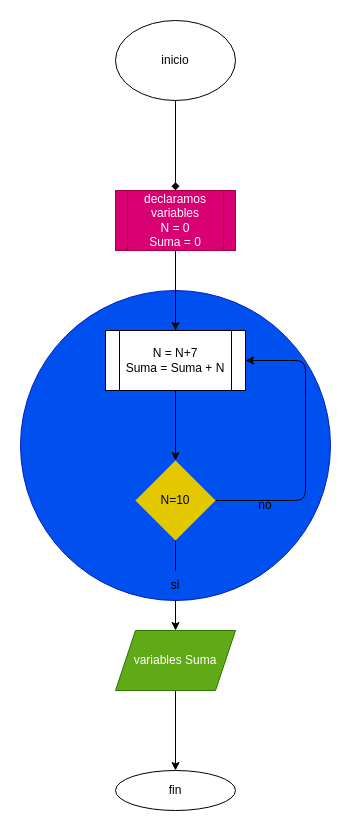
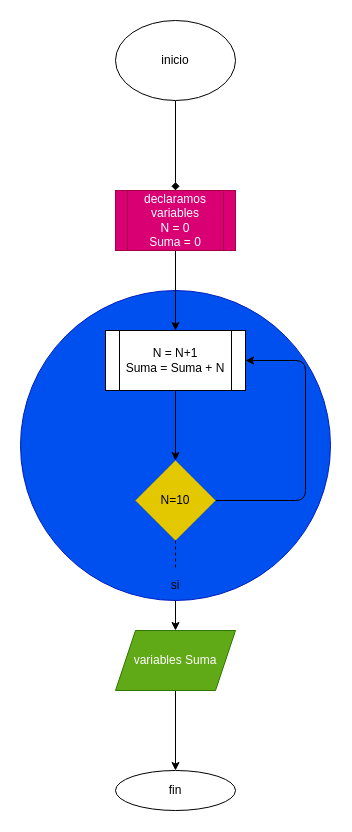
node "N = N+7 Suma = Suma + N": label "N = N+7 Suma = Suma + N" -> "N = N+1 Suma = Suma + N"
node "no": removed
edge "N=10" -- "si": style solid -> dashed
